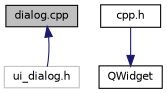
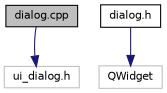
node "cpp.h": label "cpp.h" -> "dialog.h"
edge "ui_dialog.h" -> "dialog.cpp": reversed
node "QWidget": color black -> grey75
